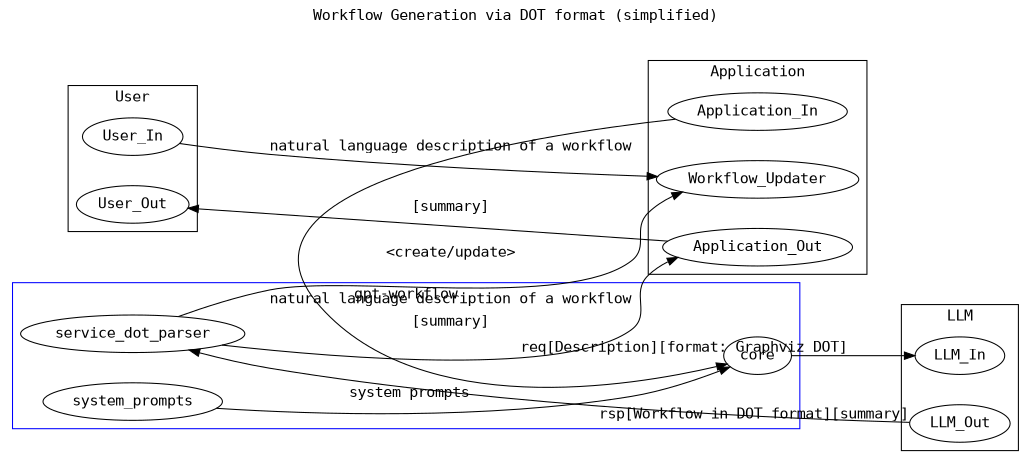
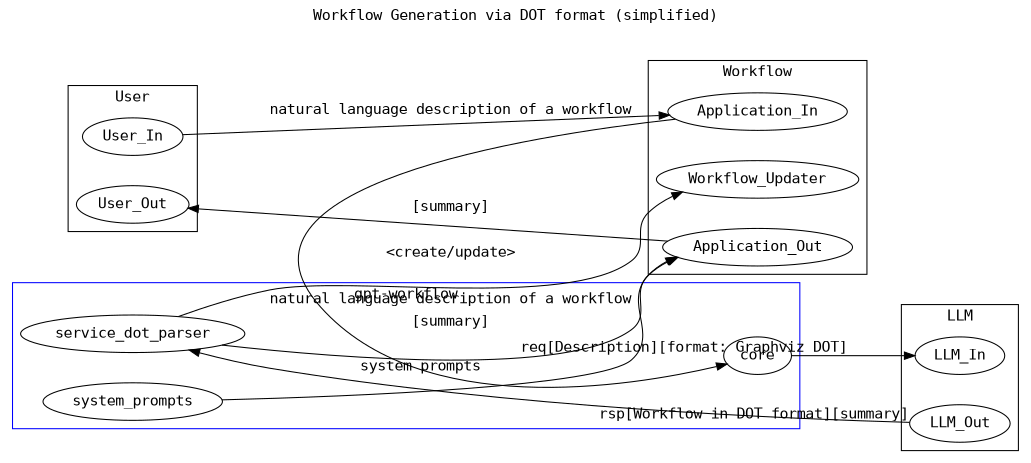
cluster "Application": label "Application" -> "Workflow"
edge "User_In" -> "Workflow_Updater": now "User_In" -> "Application_In"
edge "system_prompts" -> "core": now "system_prompts" -> "Application_Out"
